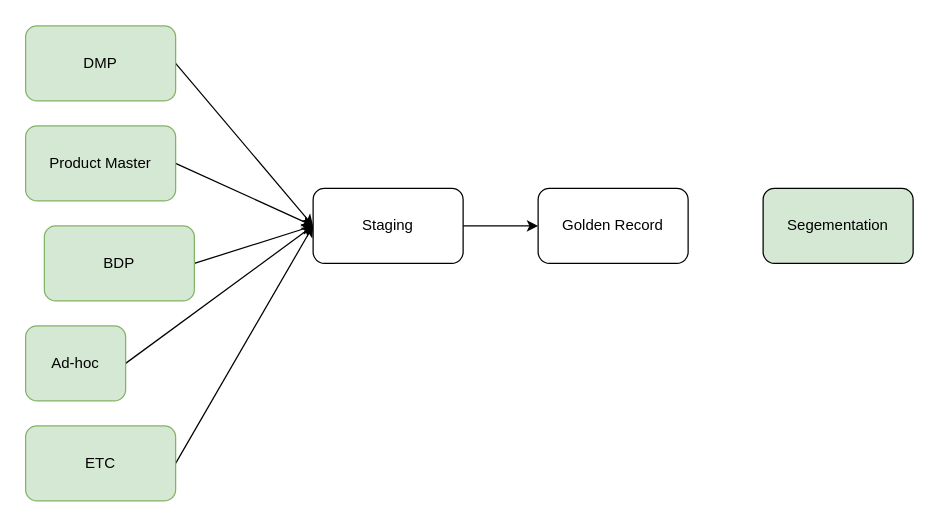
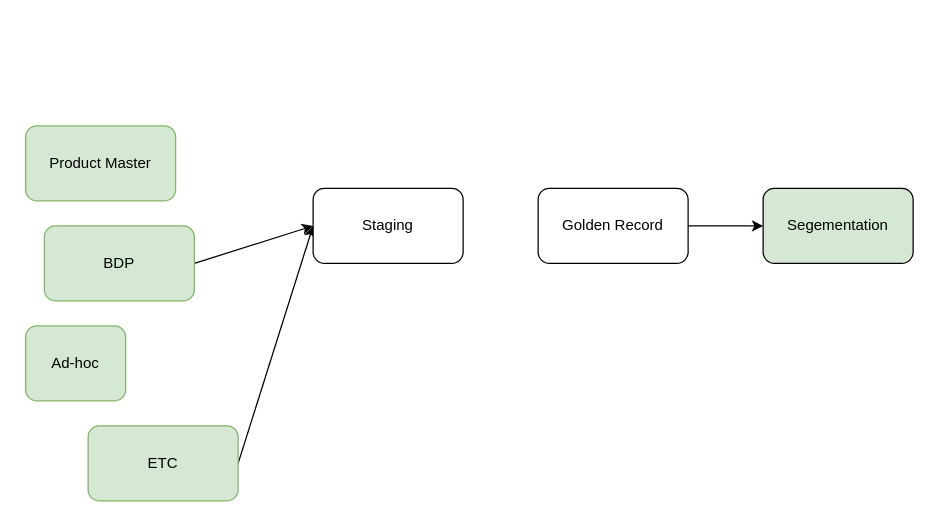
node "DMP": removed
edge "DMP" -> "Staging": removed
edge "Product Master" -> "Staging": removed
edge "Staging" -> "Golden Record": removed
edge "Golden Record" -> "Segementation": added
edge "Ad-hoc" -> "Staging": removed
node "ETC": moved (101, 463) -> (163, 463)
